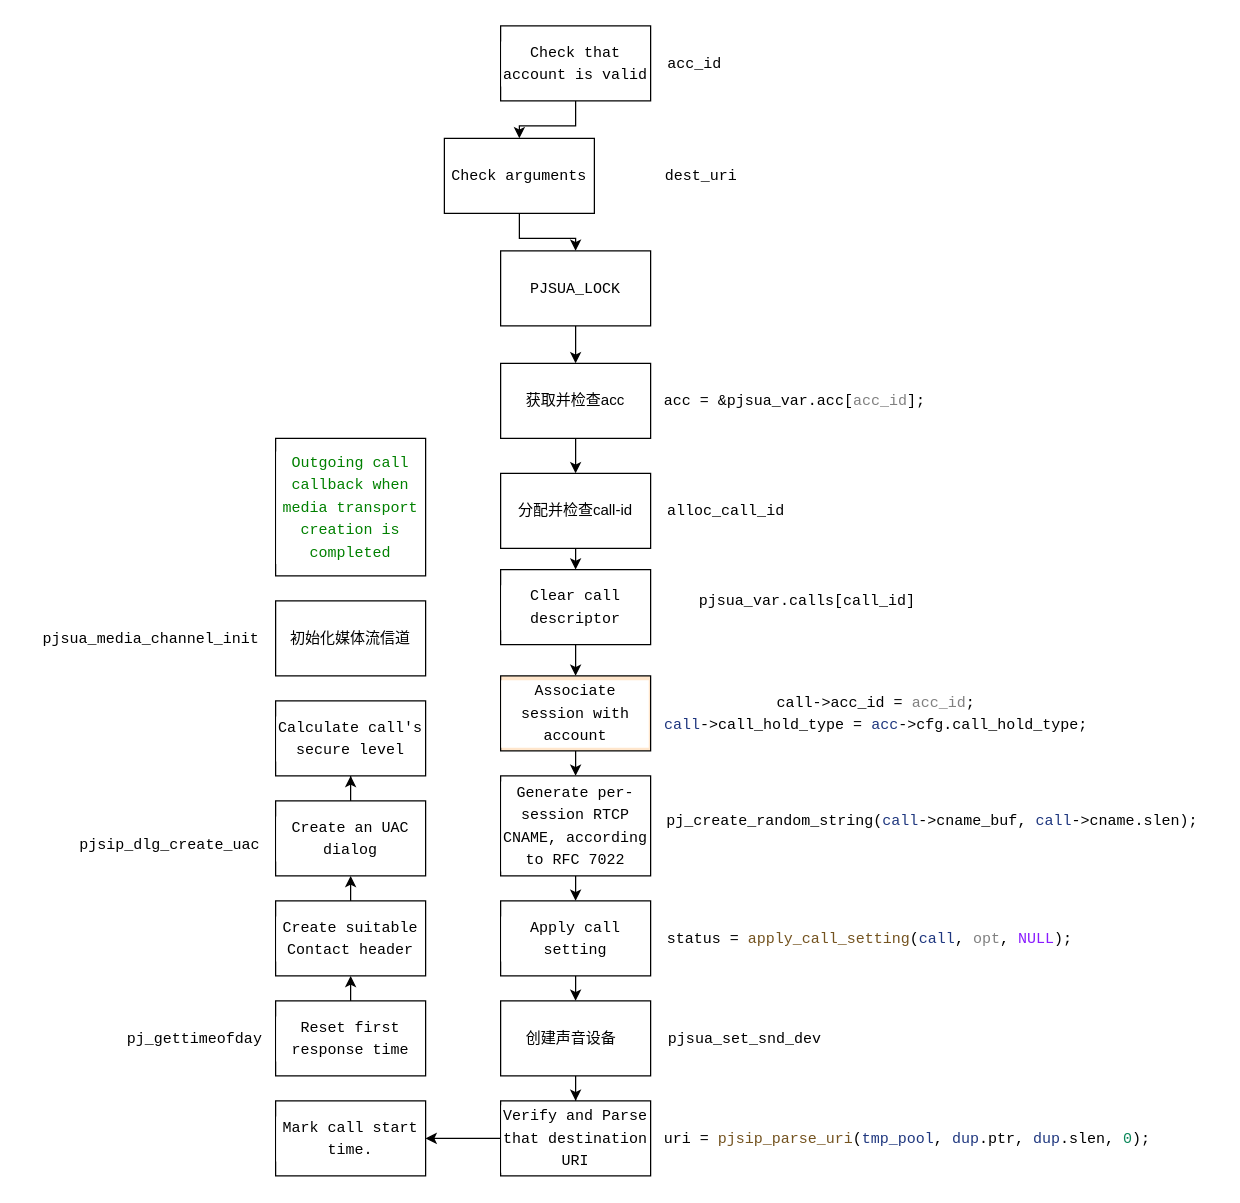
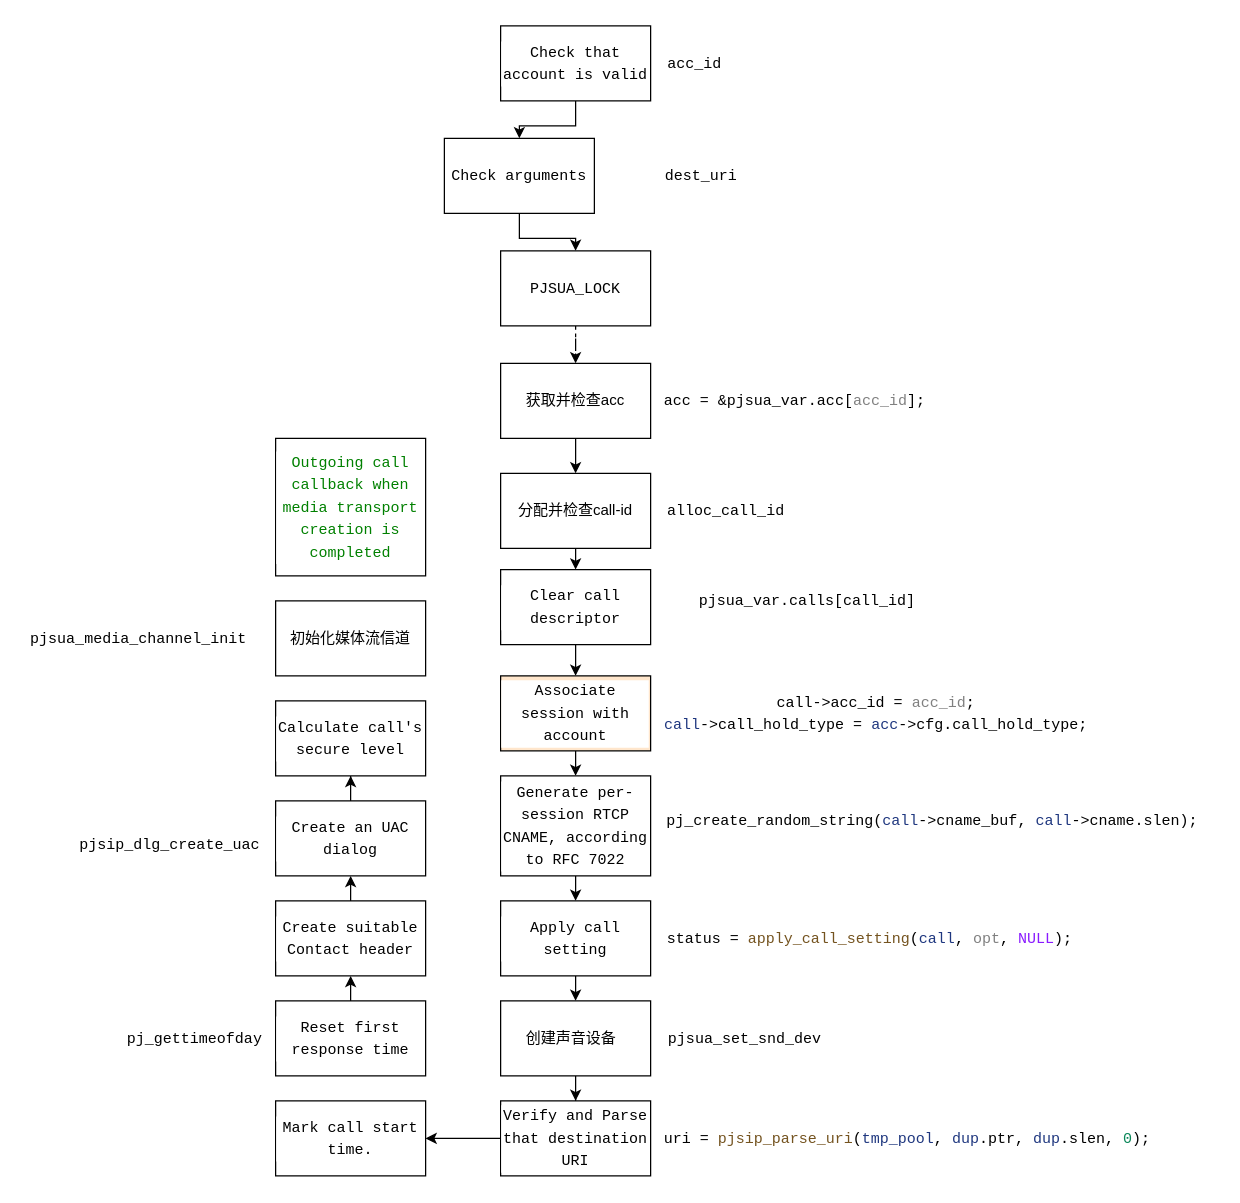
edge "PJSUA_LOCK" -> "获取并检查acc": style solid -> dashed
node "pjsua_media_channel_init": moved (151, 638) -> (138, 638)
